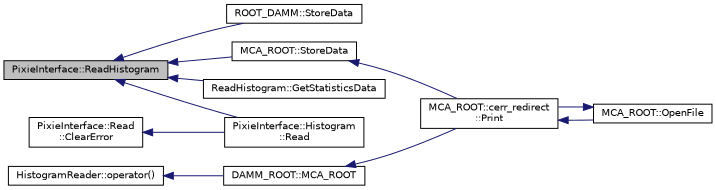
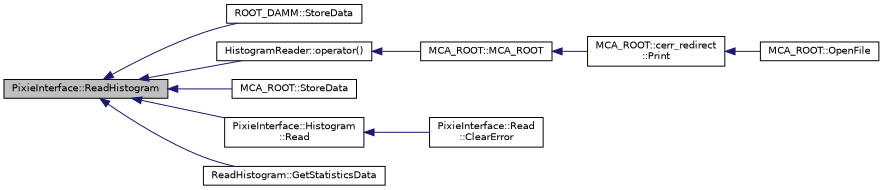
edge "HistogramReader::operator()" -> "PixieInterface::ReadHistogram": added
edge "MCA_ROOT::cerr_redirect ::Print" -> "MCA_ROOT::StoreData": removed
edge "MCA_ROOT::cerr_redirect ::Print" -> "MCA_ROOT::OpenFile": removed
edge "PixieInterface::Histogram ::Read" -> "PixieInterface::Read ::ClearError": reversed
node "DAMM_ROOT::MCA_ROOT": label "DAMM_ROOT::MCA_ROOT" -> "MCA_ROOT::MCA_ROOT"
